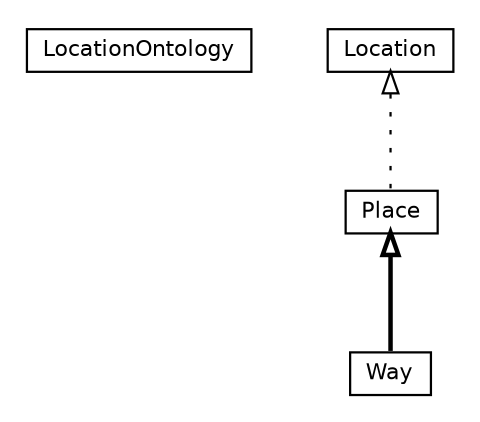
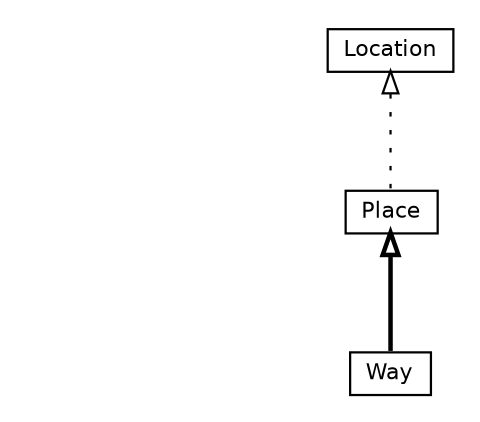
node "LocationOntology": removed
